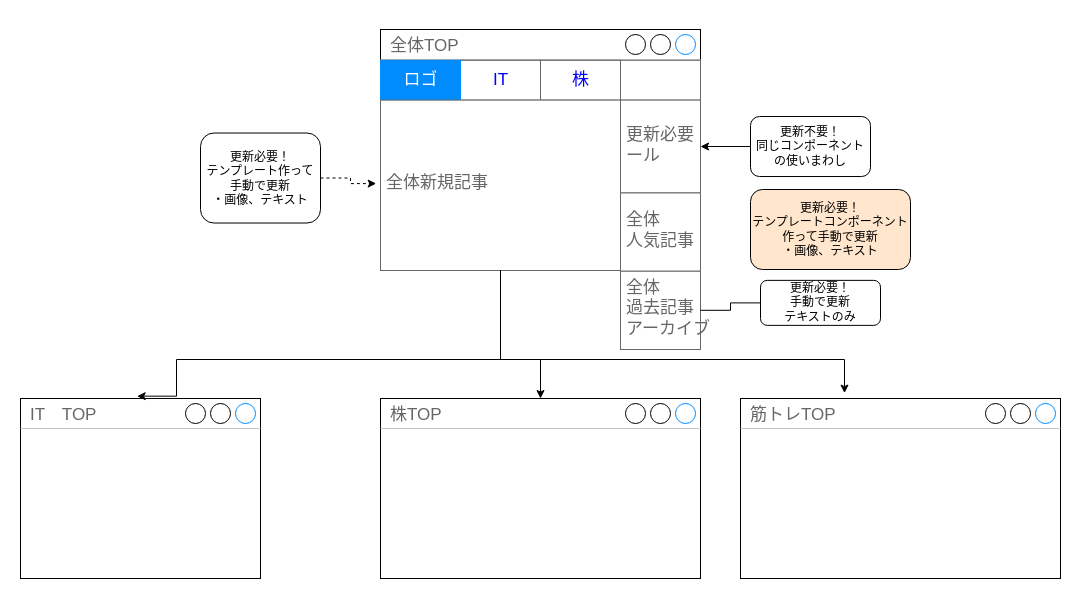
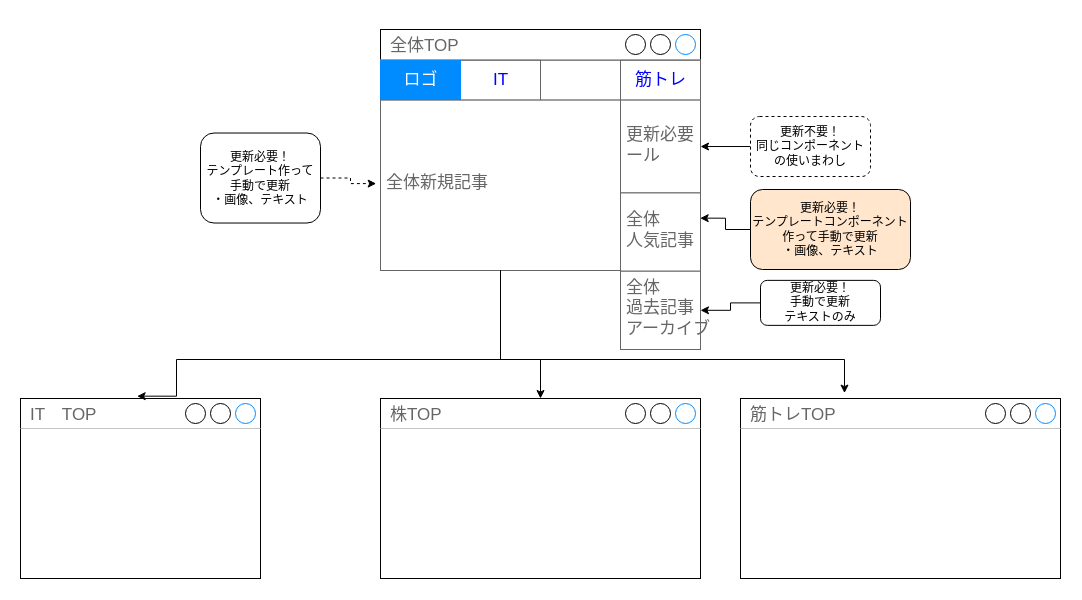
node "株": removed
node "筋トレ": added
node "更新不要！ 同じコンポーネントの使いまわし": style solid -> dashed
edge "更新必要！ テンプレートコンポーネント作って手動で更新 ・画像、テキスト" -> "全体 人気記事": added
edge "更新必要！ 手動で更新 テキストのみ" -- "全体 過去記事 アーカイブ": arrowhead none -> classic
